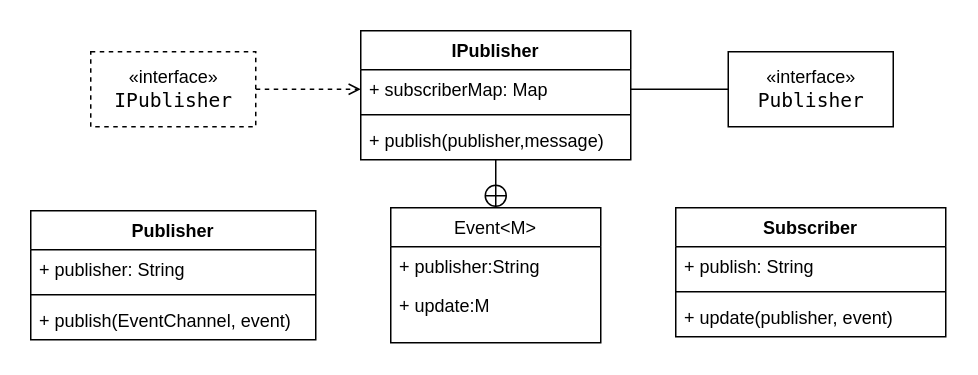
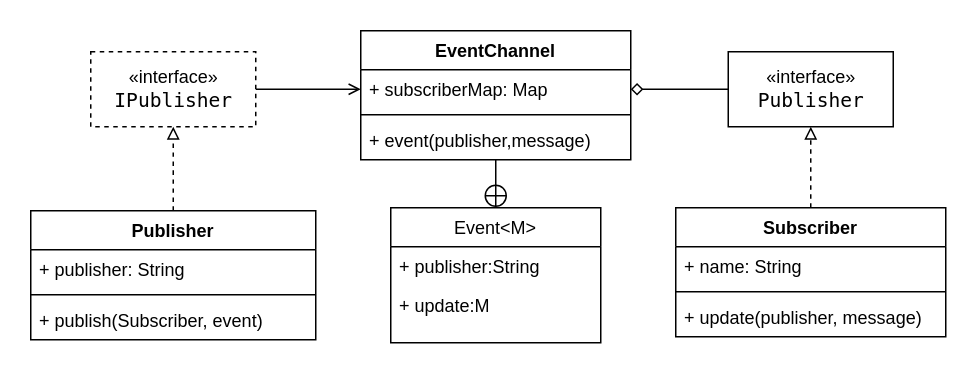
node "IPublisher": label "IPublisher" -> "EventChannel"
edge "«interface» IPublisher" -> "+ subscriberMap: Map": style dashed -> solid
edge "+ subscriberMap: Map" -- "«interface» Publisher": arrowhead none -> diamond
node "+ publish(publisher,message)": label "+ publish(publisher,message)" -> "+ event(publisher,message)"
edge "Subscriber" -> "«interface» Publisher": added
edge "Publisher" -> "«interface» IPublisher": added
node "+ publish: String": label "+ publish: String" -> "+ name: String"
node "+ update(publisher, event)": label "+ update(publisher, event)" -> "+ update(publisher, message)"
node "+ publish(EventChannel, event)": label "+ publish(EventChannel, event)" -> "+ publish(Subscriber, event)"
